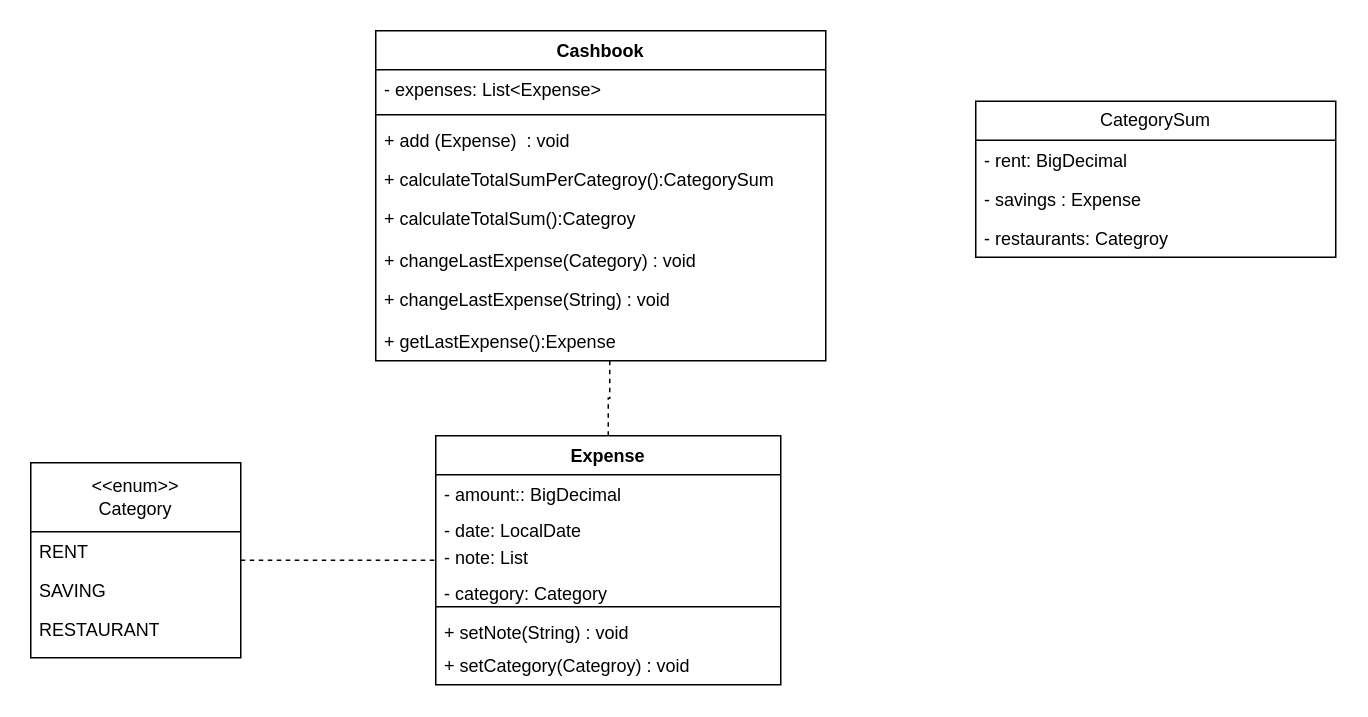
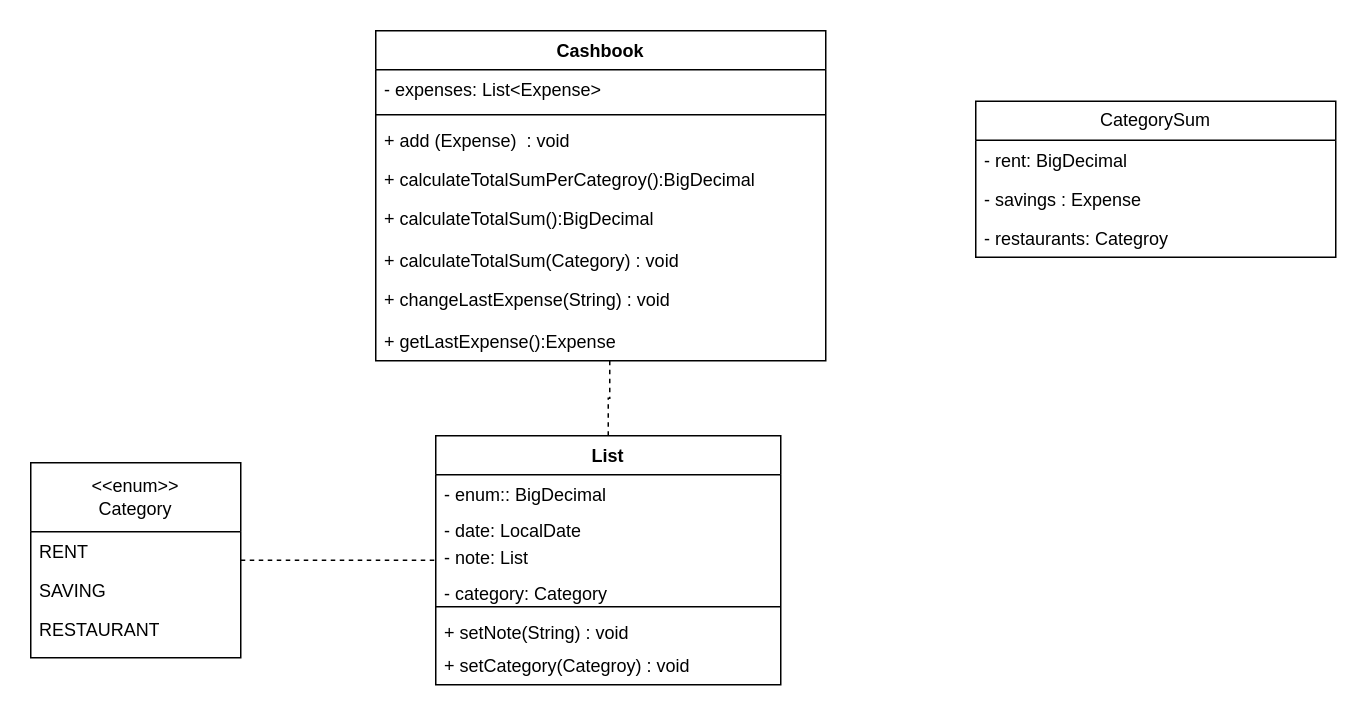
node "+ calculateTotalSumPerCategroy():CategorySum": label "+ calculateTotalSumPerCategroy():CategorySum" -> "+ calculateTotalSumPerCategroy():BigDecimal"
node "+ calculateTotalSum():Categroy": label "+ calculateTotalSum():Categroy" -> "+ calculateTotalSum():BigDecimal"
node "+ changeLastExpense(Category) : void": label "+ changeLastExpense(Category) : void" -> "+ calculateTotalSum(Category) : void"
node "Expense": label "Expense" -> "List"
node "- amount:: BigDecimal": label "- amount:: BigDecimal" -> "- enum:: BigDecimal"
